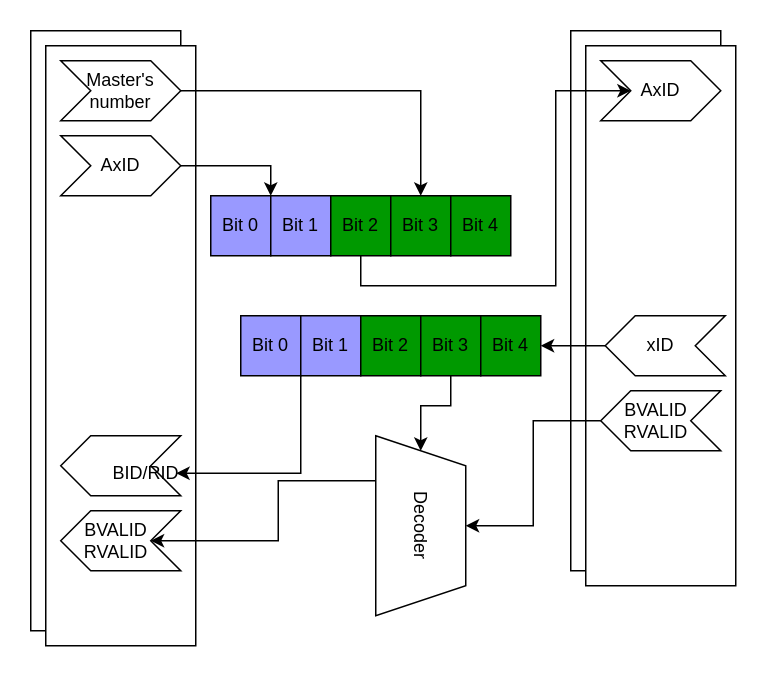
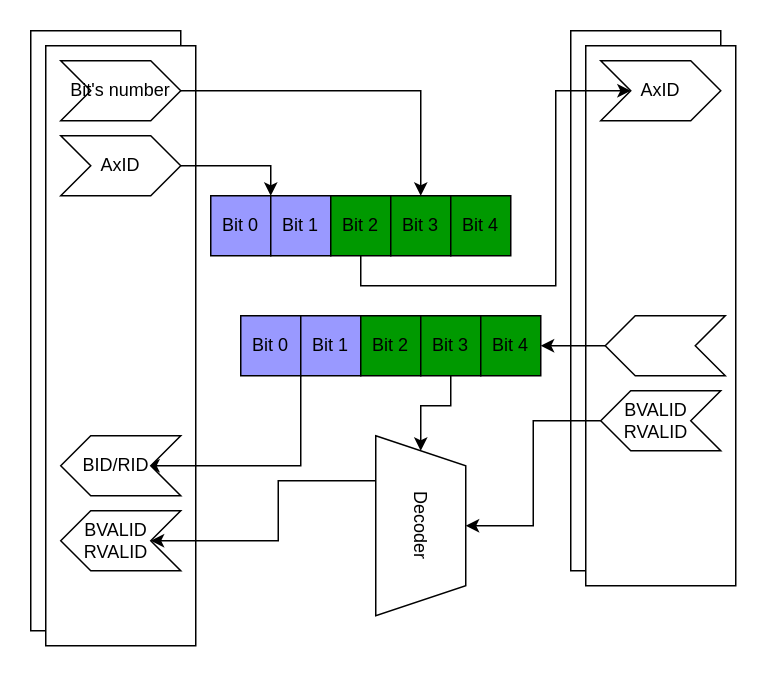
node "Master's number": label "Master's number" -> "Bit's number"
node "xID": removed
node "BID/RID": moved (146, 473) -> (116, 466)
